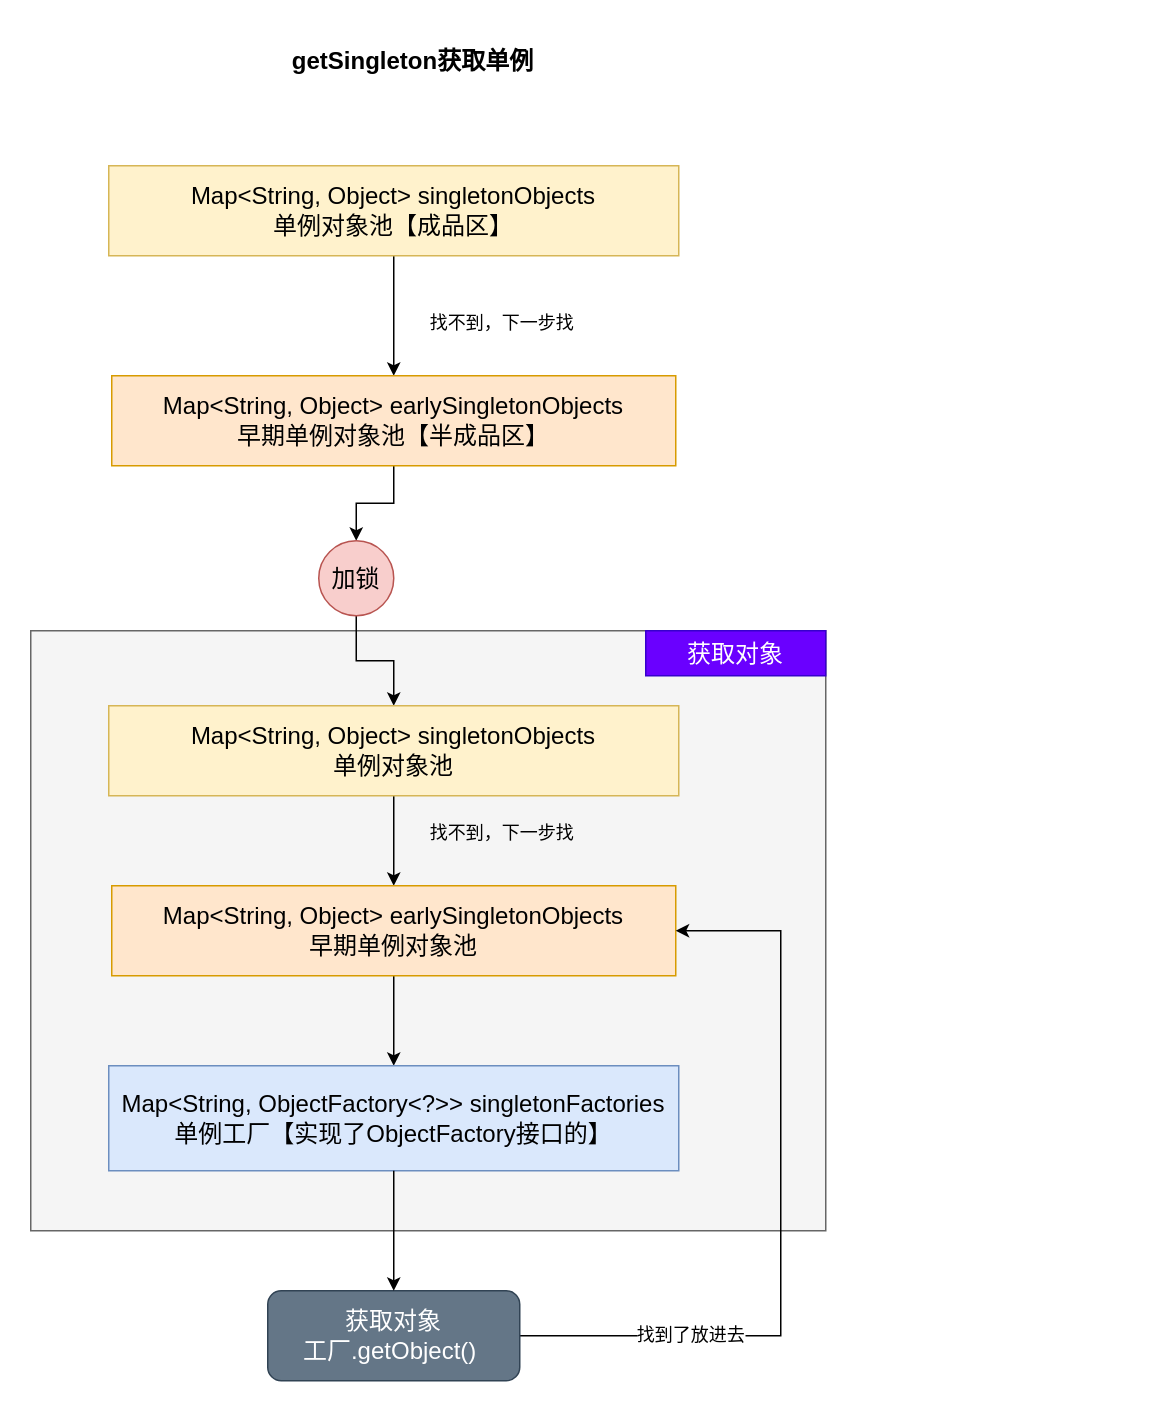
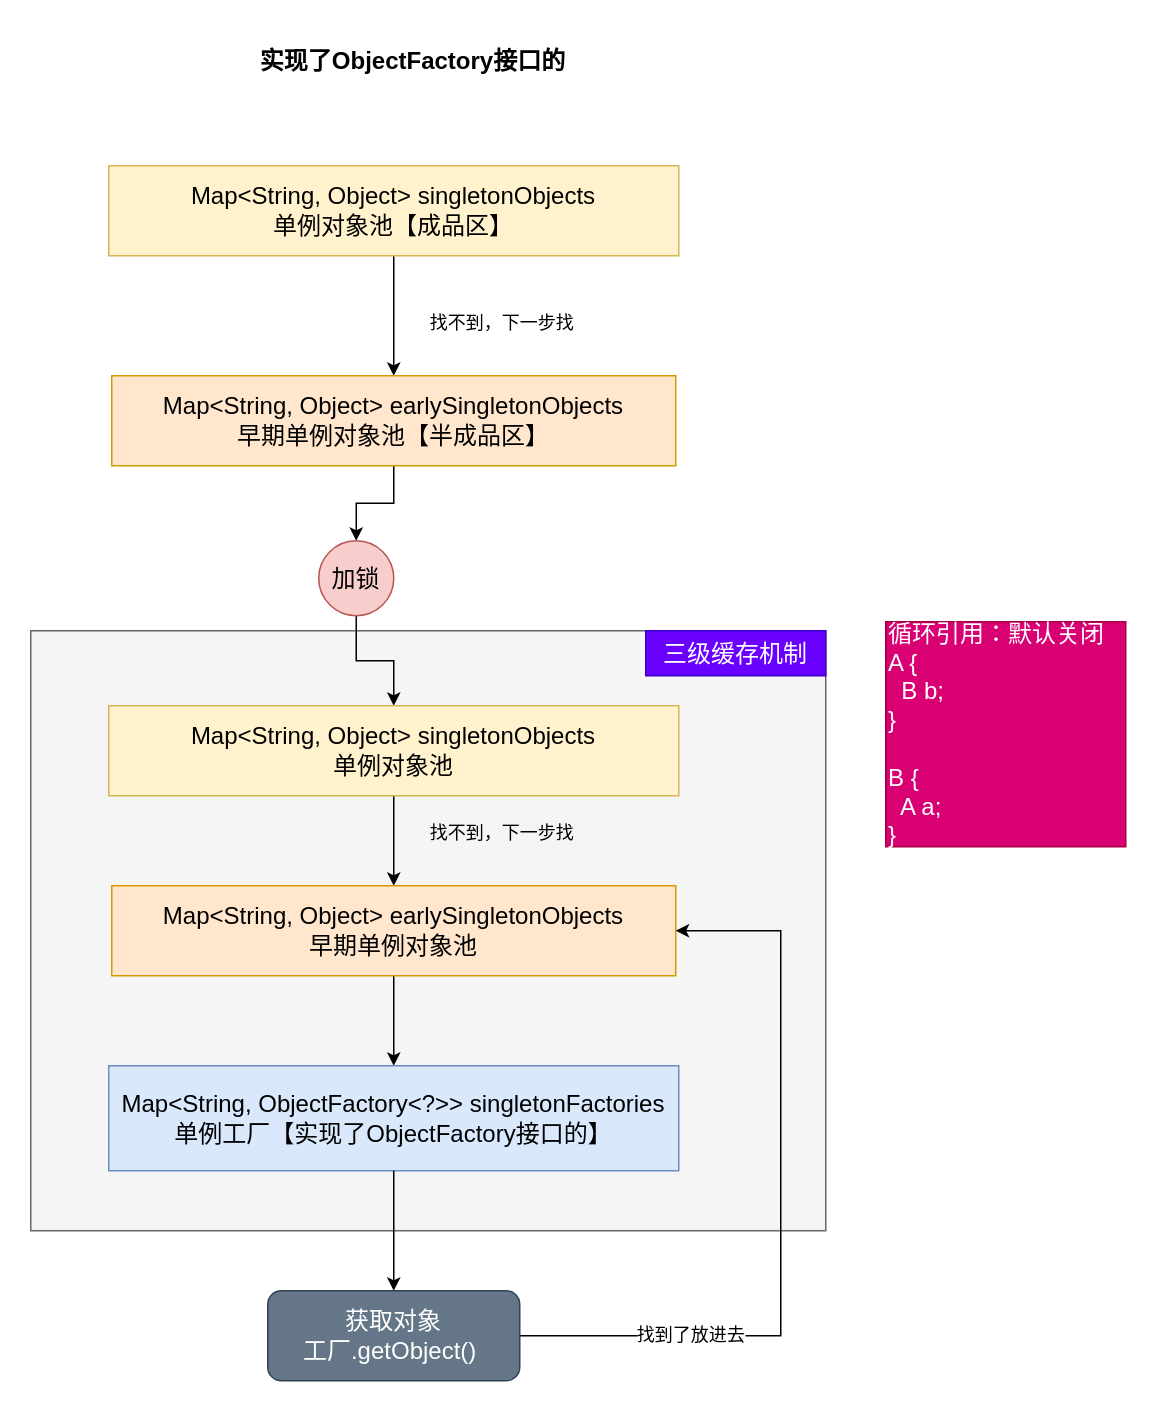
node "getSingleton获取单例": label "getSingleton获取单例" -> "实现了ObjectFactory接口的"
node "获取对象": label "获取对象" -> "三级缓存机制"
node "循环引用：默认关闭 A { B b; } B { A a; }": added
